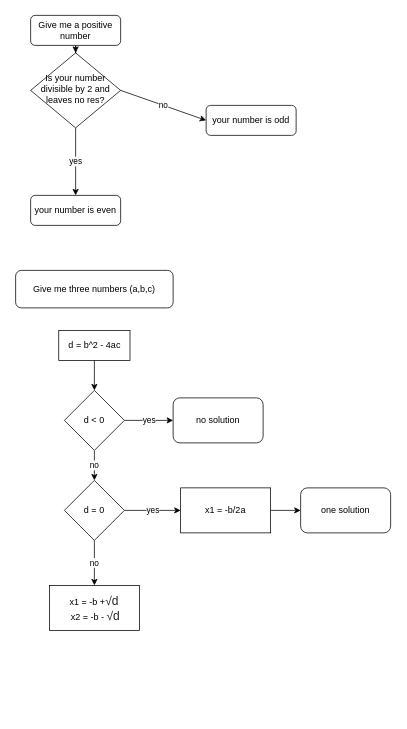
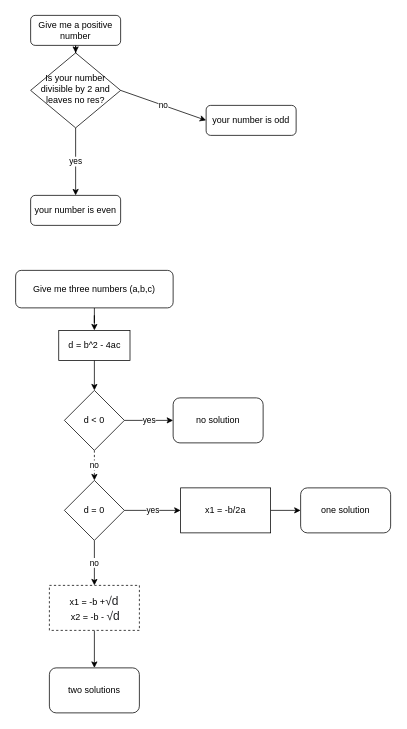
edge "Give me three numbers (a,b,c)" -> "d = b^2 - 4ac": added
edge "d < 0" -> "d = 0": style solid -> dashed
node "x1 = -b +√d x2 = -b - √d": style solid -> dashed
edge "x1 = -b +√d x2 = -b - √d" -> "two solutions": added
node "two solutions": added
